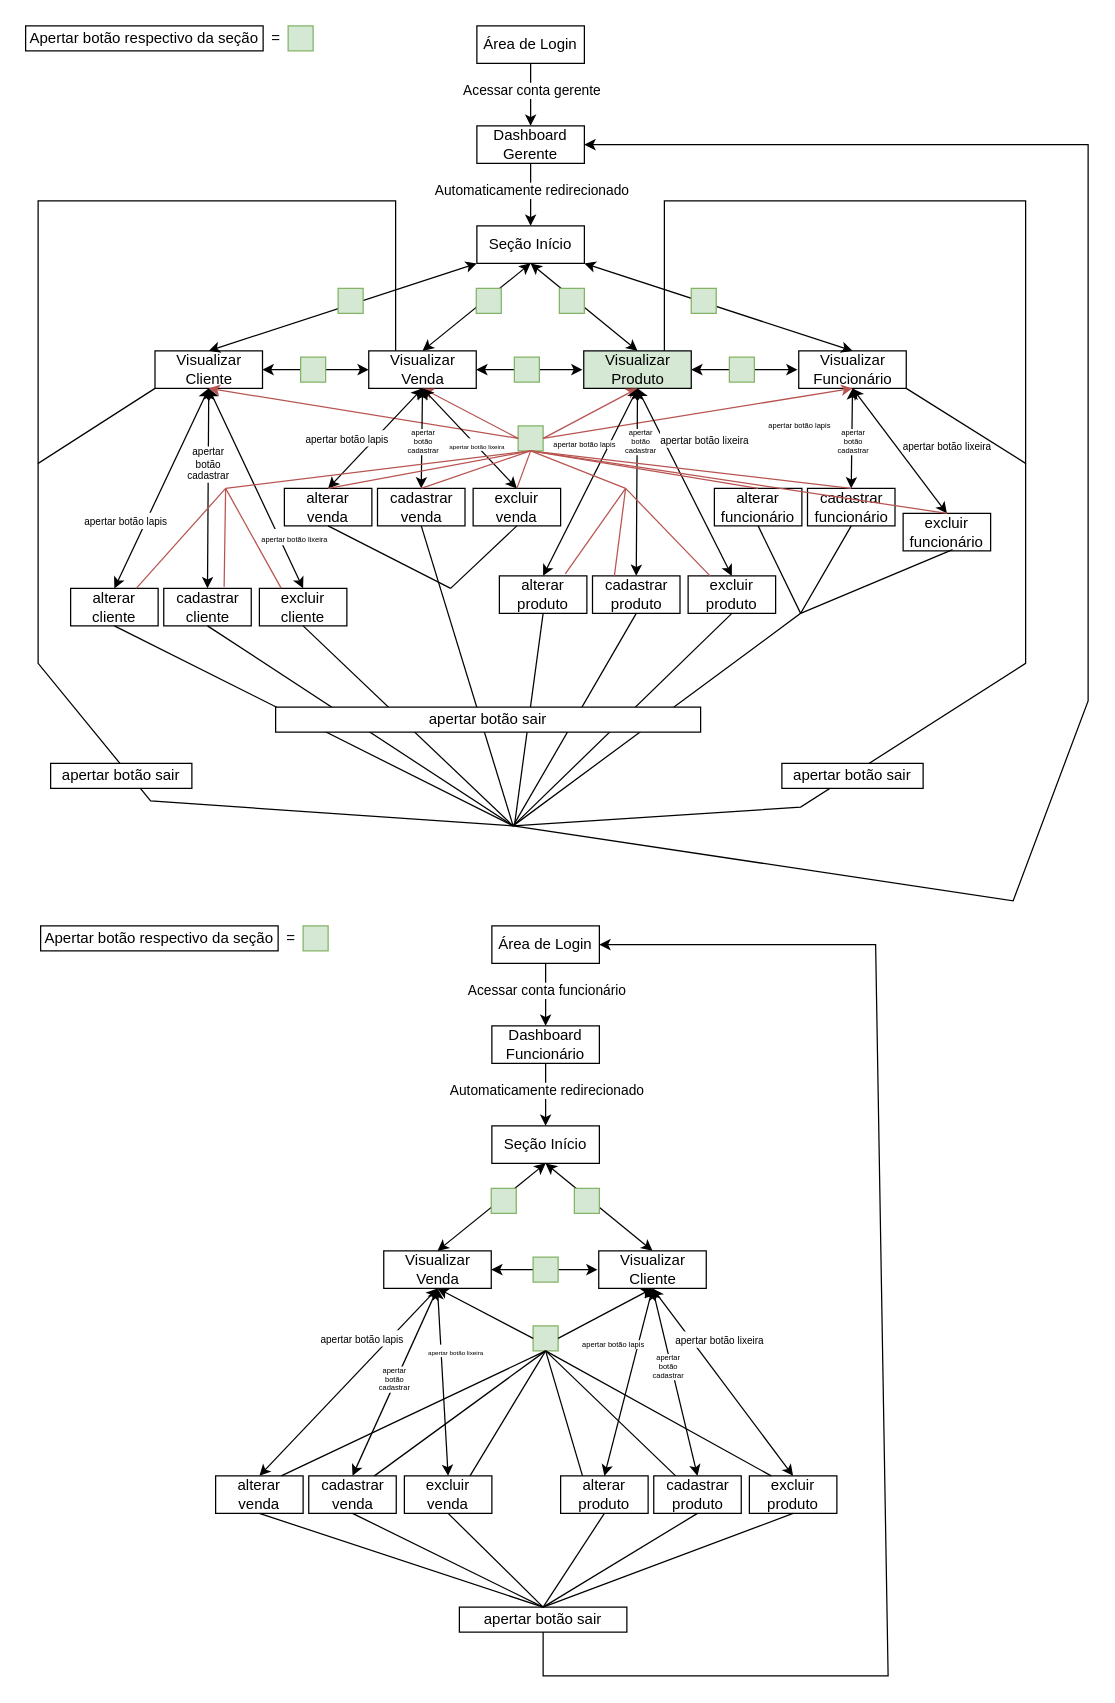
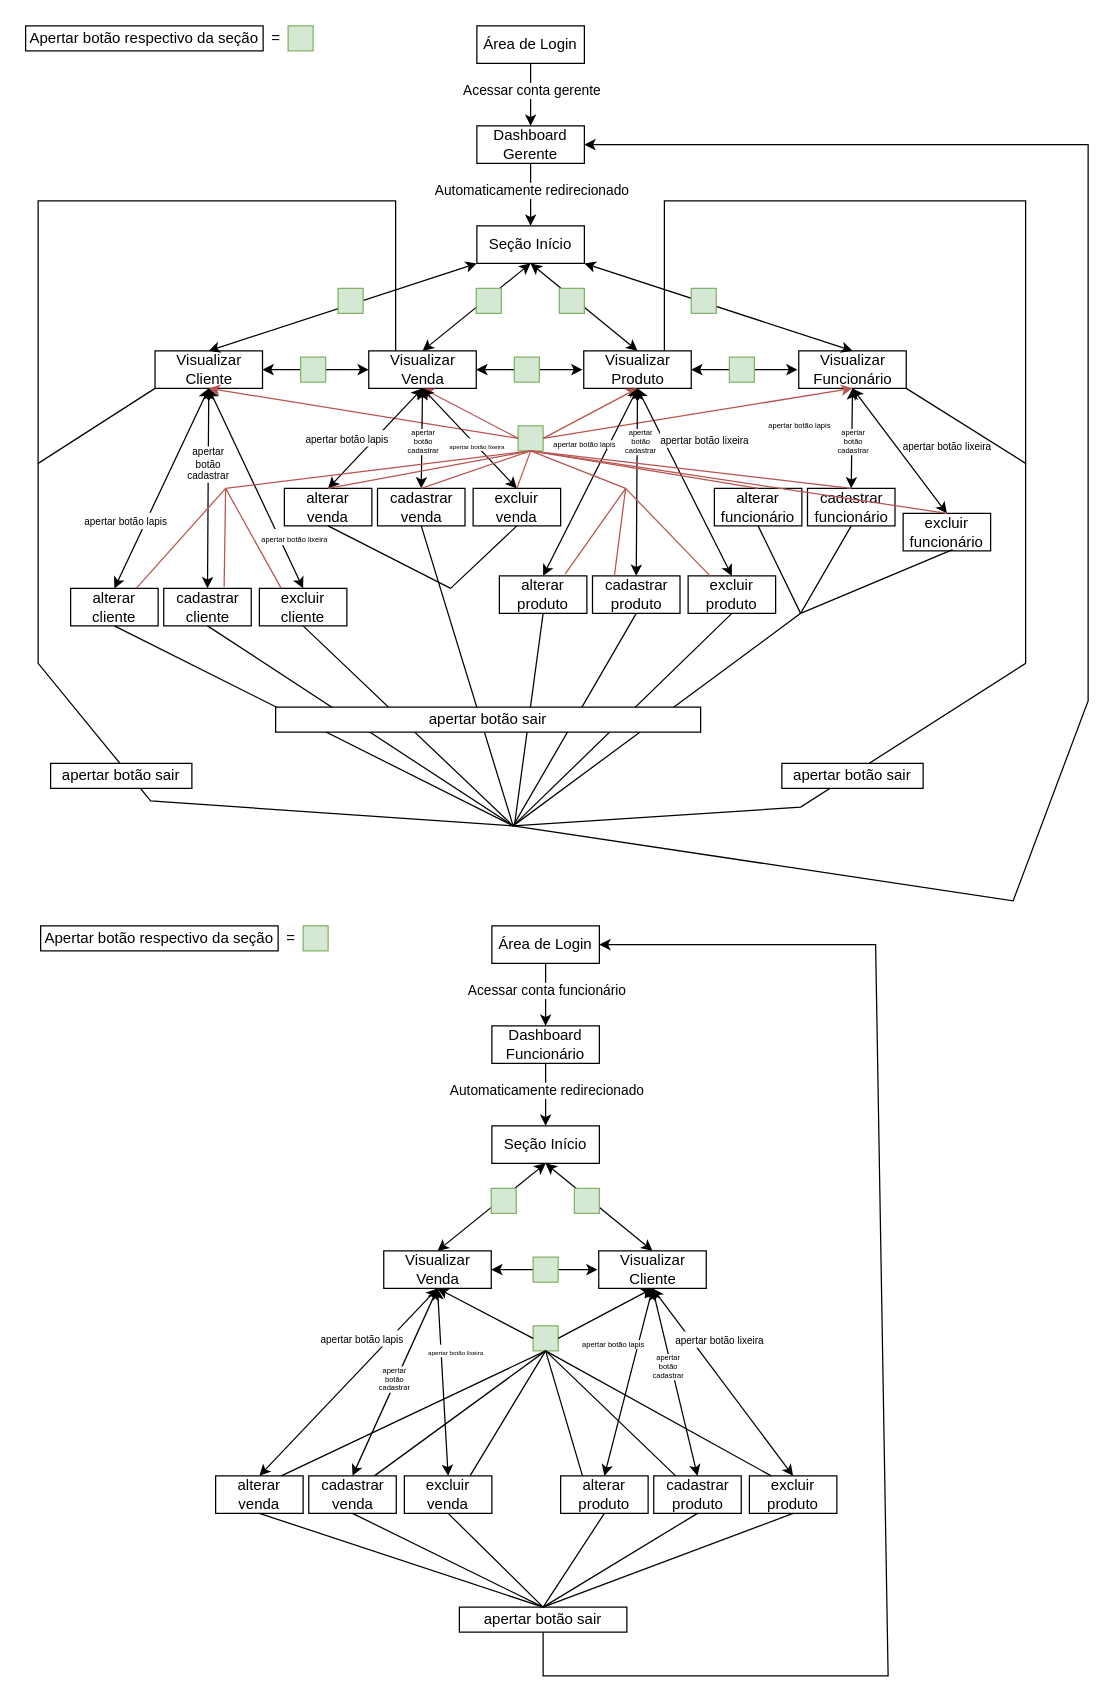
node "Visualizar Produto": fillcolor #d5e8d4 -> #ffffff
